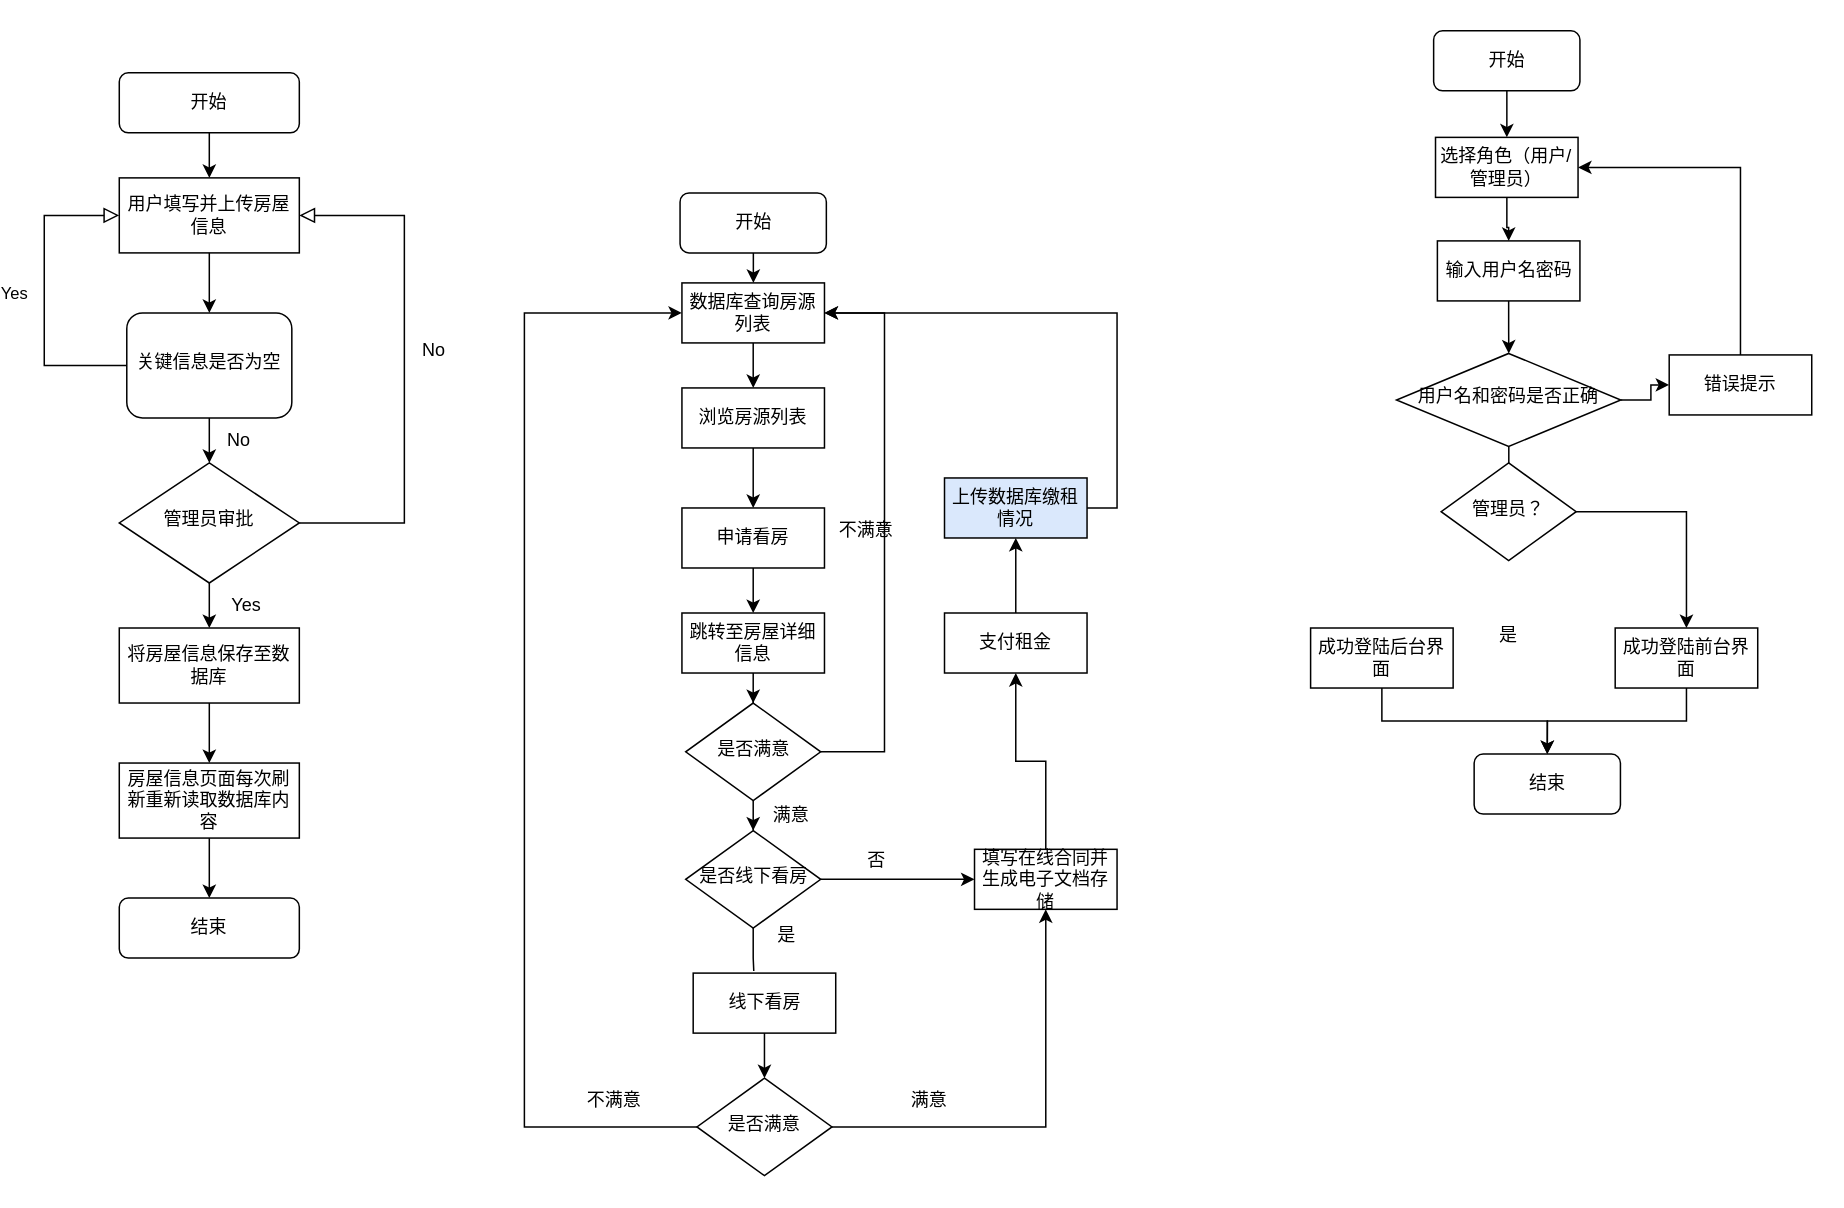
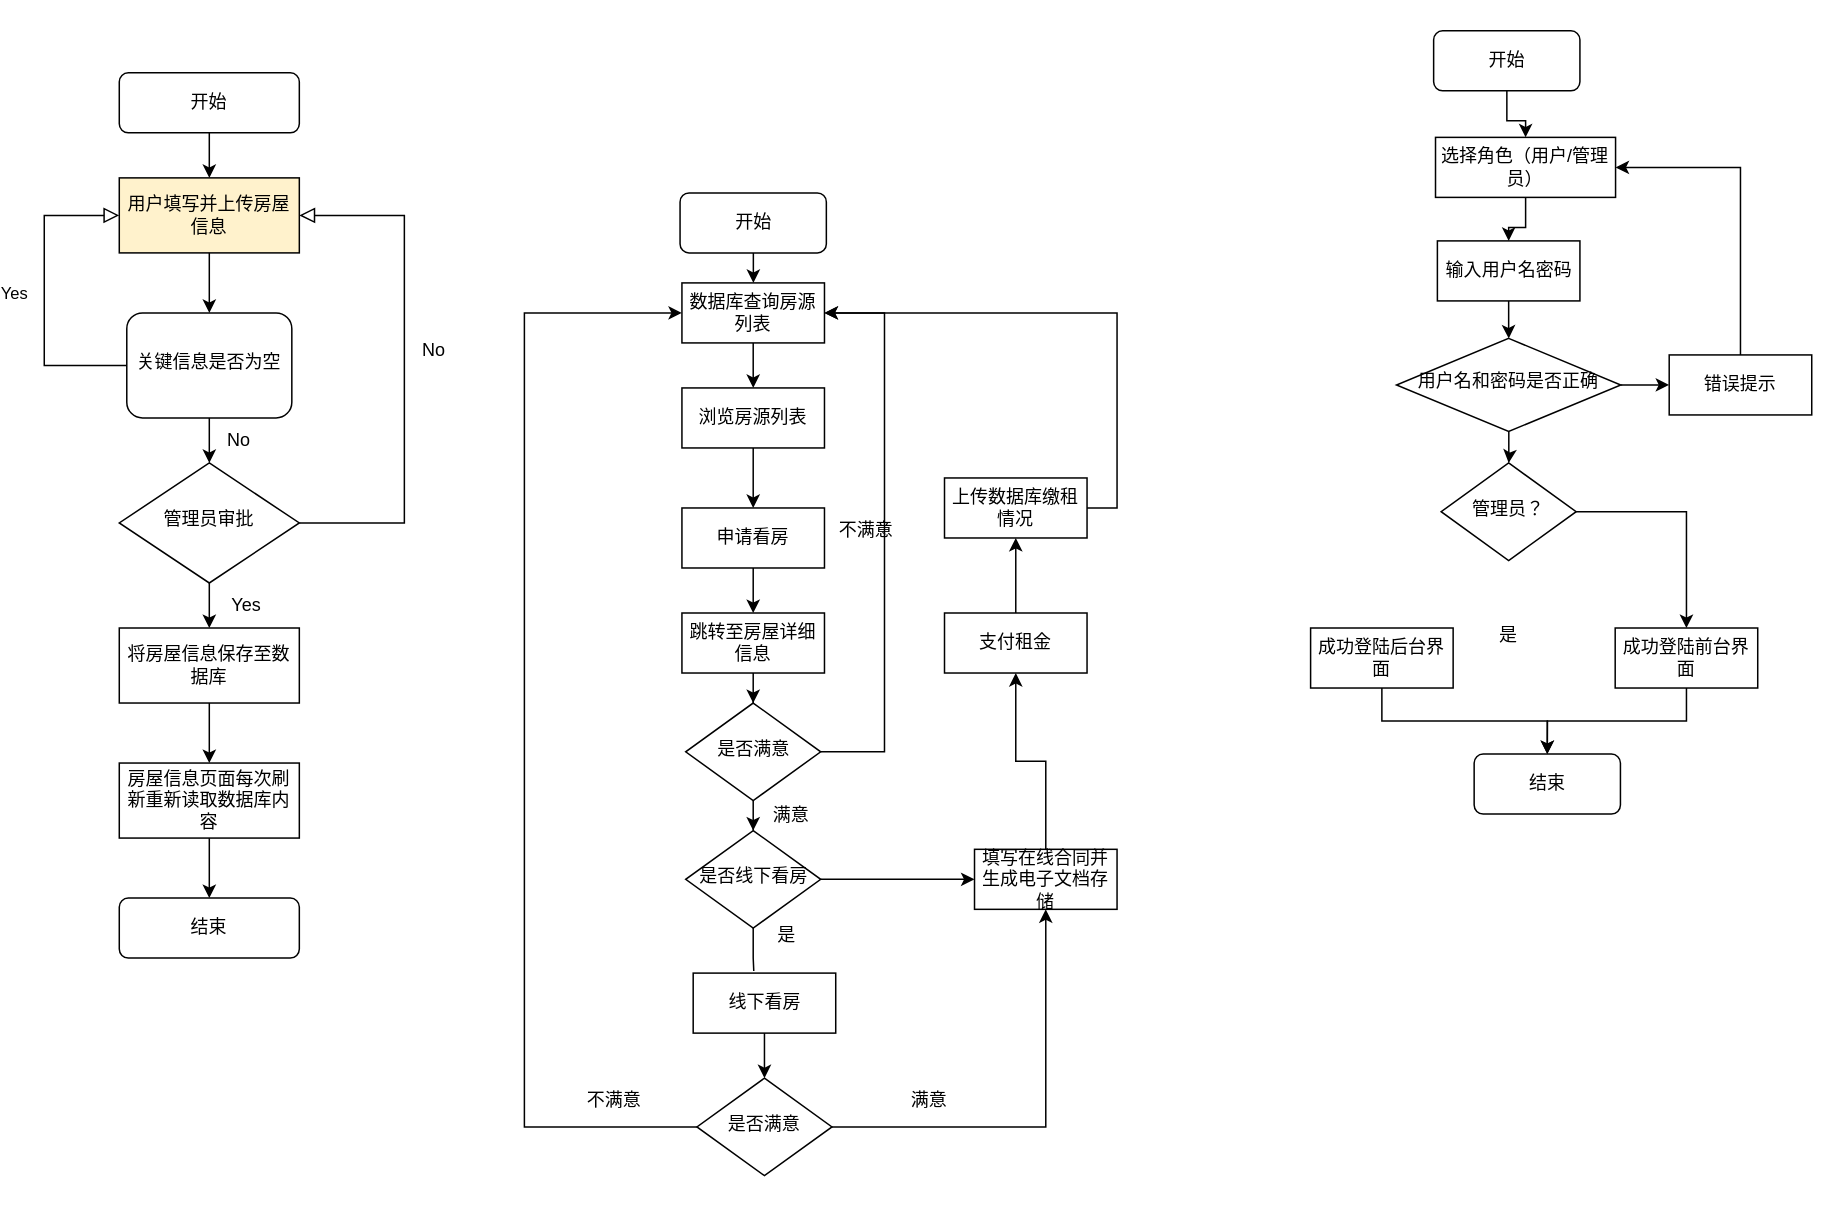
node "选择角色（用户/管理员）": size 143x60 -> 180x60
node "用户填写并上传房屋信息": fillcolor #ffffff -> #fff2cc
node "用户名和密码是否正确": moved (1508, 400) -> (1508, 385)
node "上传数据库缴租情况": fillcolor #dae8fc -> #ffffff
node "否": removed
